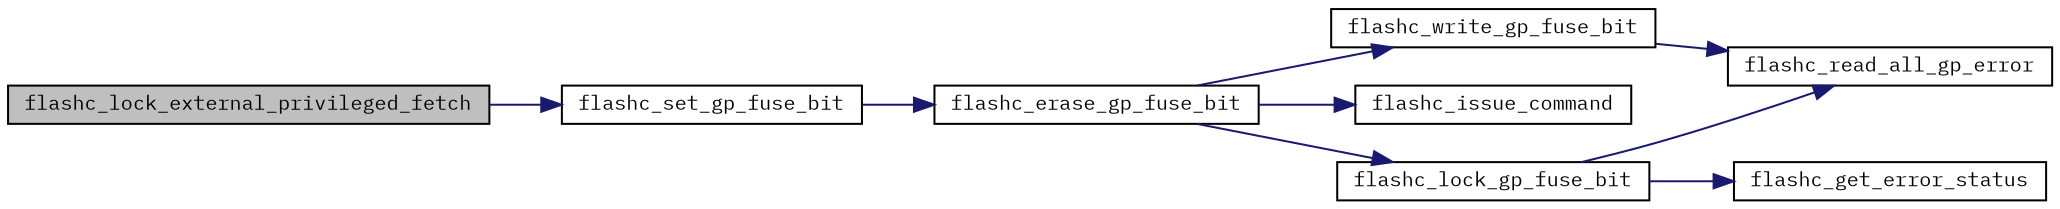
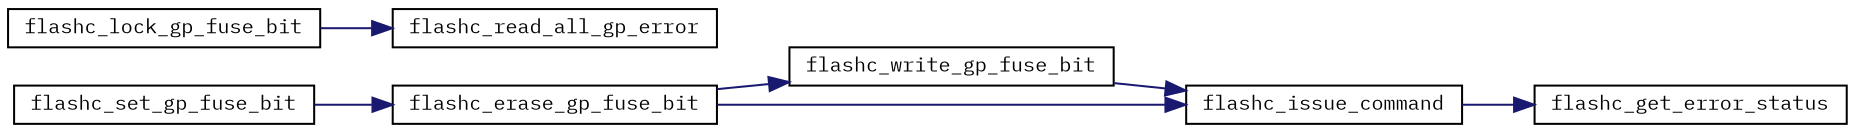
edge "flashc_write_gp_fuse_bit" -> "flashc_read_all_gp_error": now "flashc_write_gp_fuse_bit" -> "flashc_issue_command"
node "flashc_lock_external_privileged_fetch": removed
edge "flashc_erase_gp_fuse_bit" -> "flashc_lock_gp_fuse_bit": removed
edge "flashc_lock_gp_fuse_bit" -> "flashc_get_error_status": now "flashc_issue_command" -> "flashc_get_error_status"
